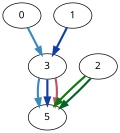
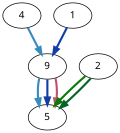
node "0": label "0" -> "4"
node "3": label "3" -> "9"
